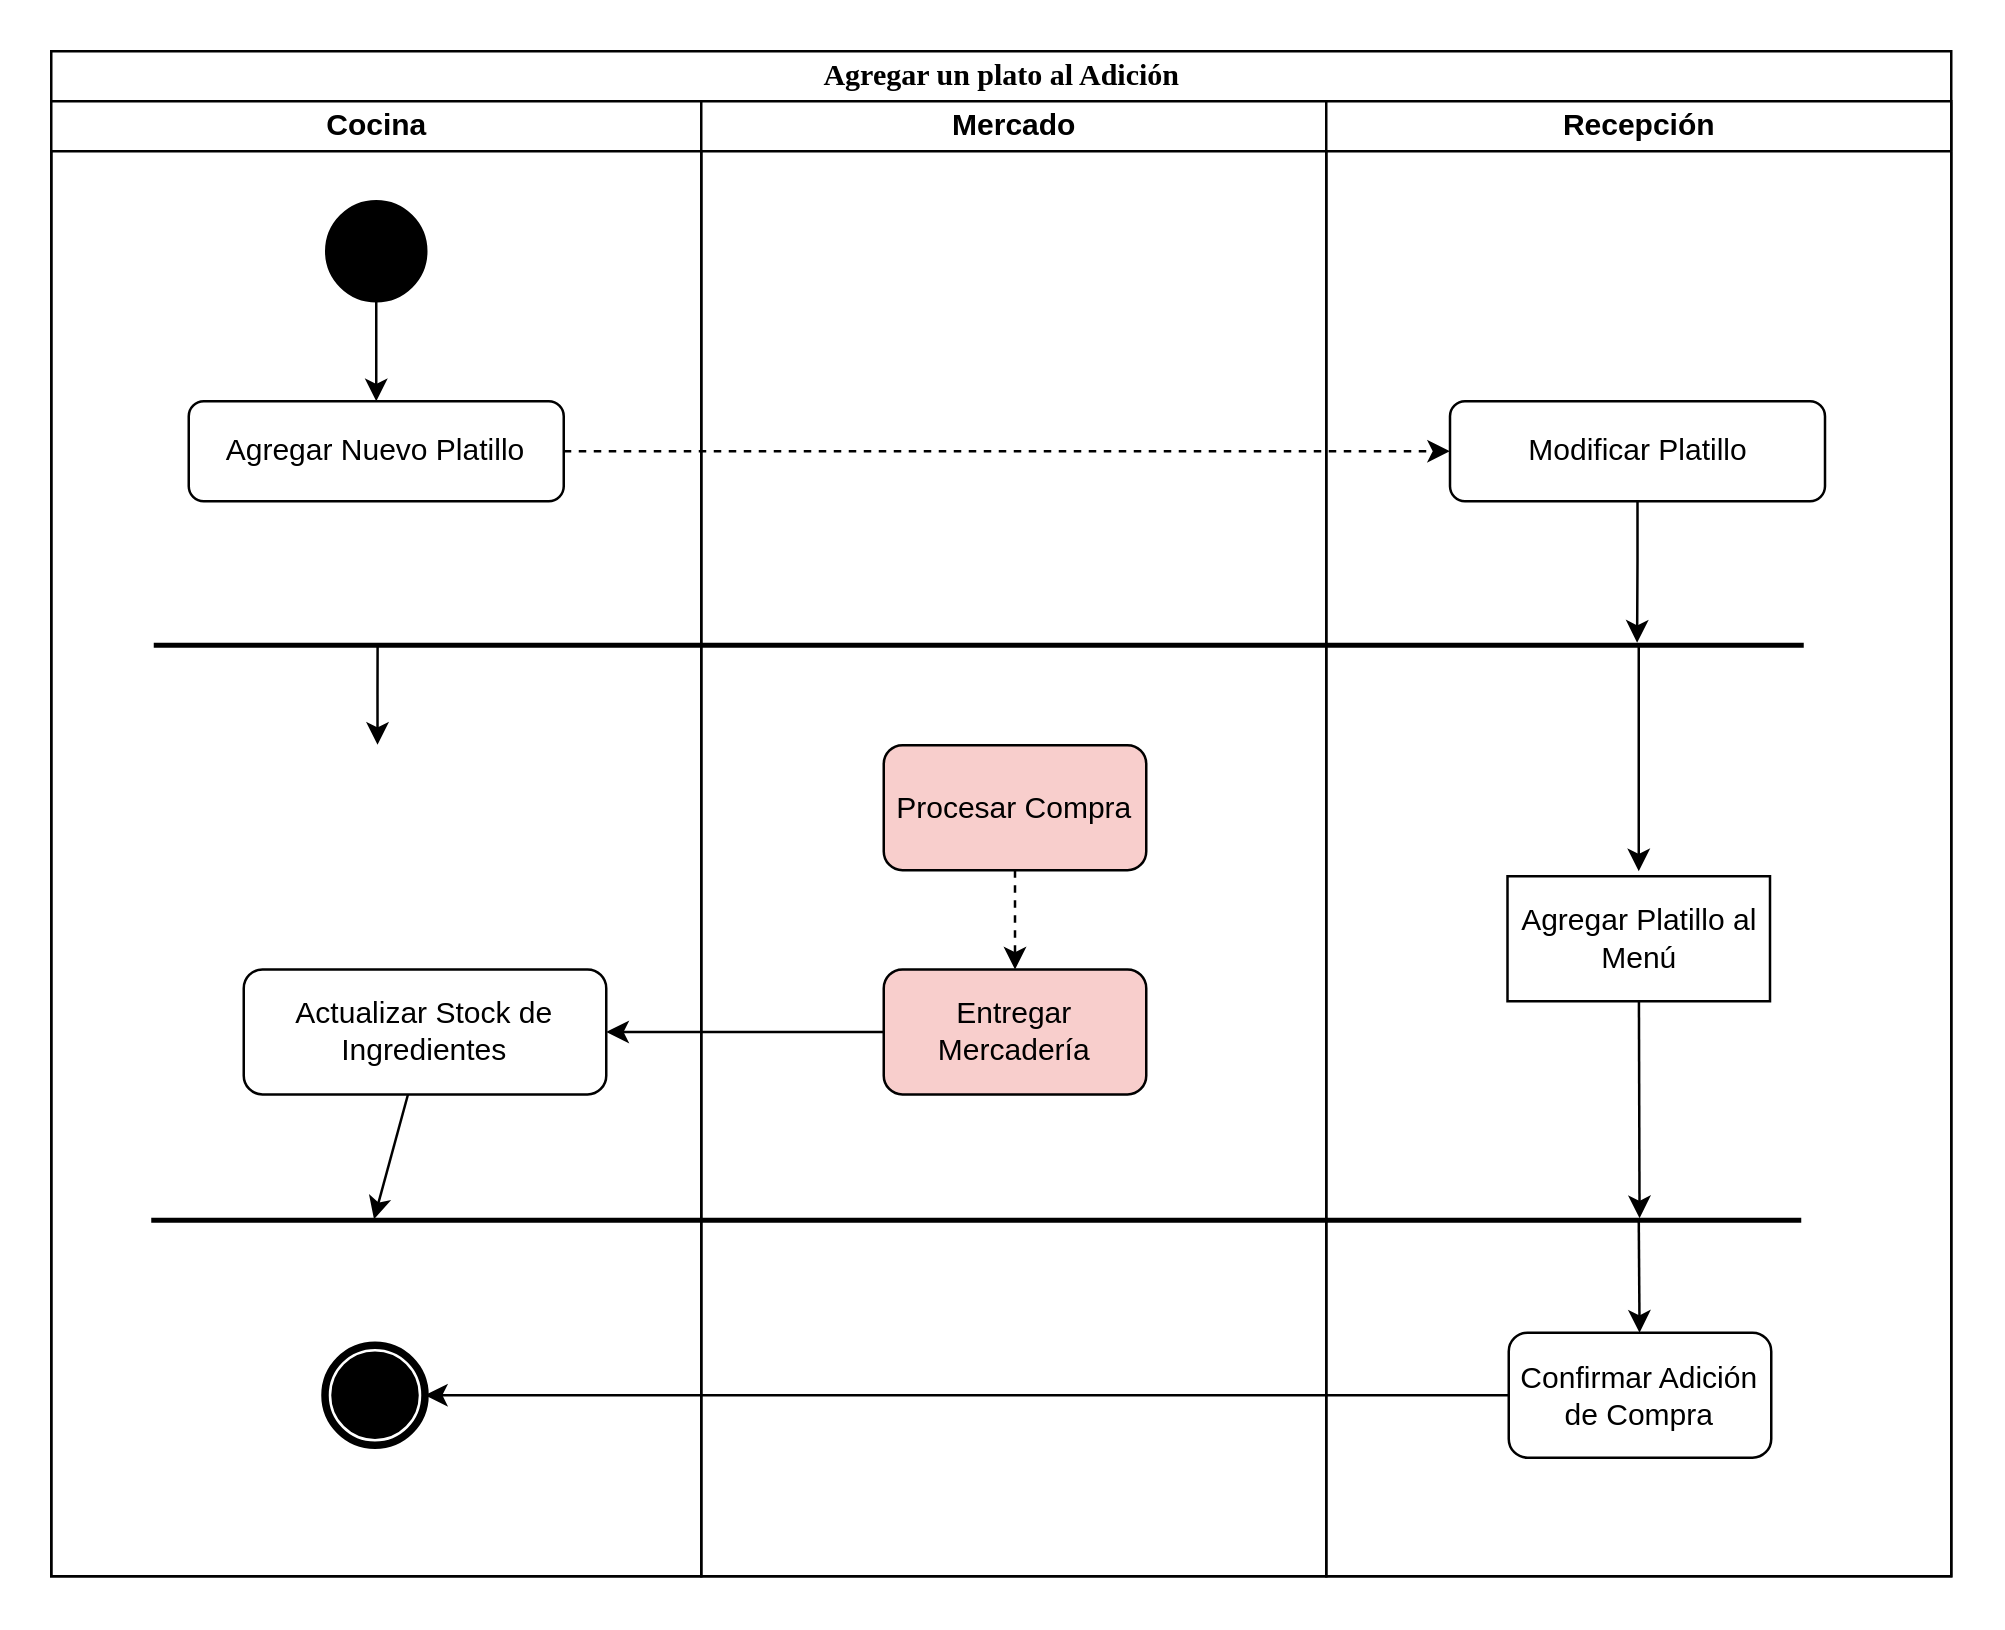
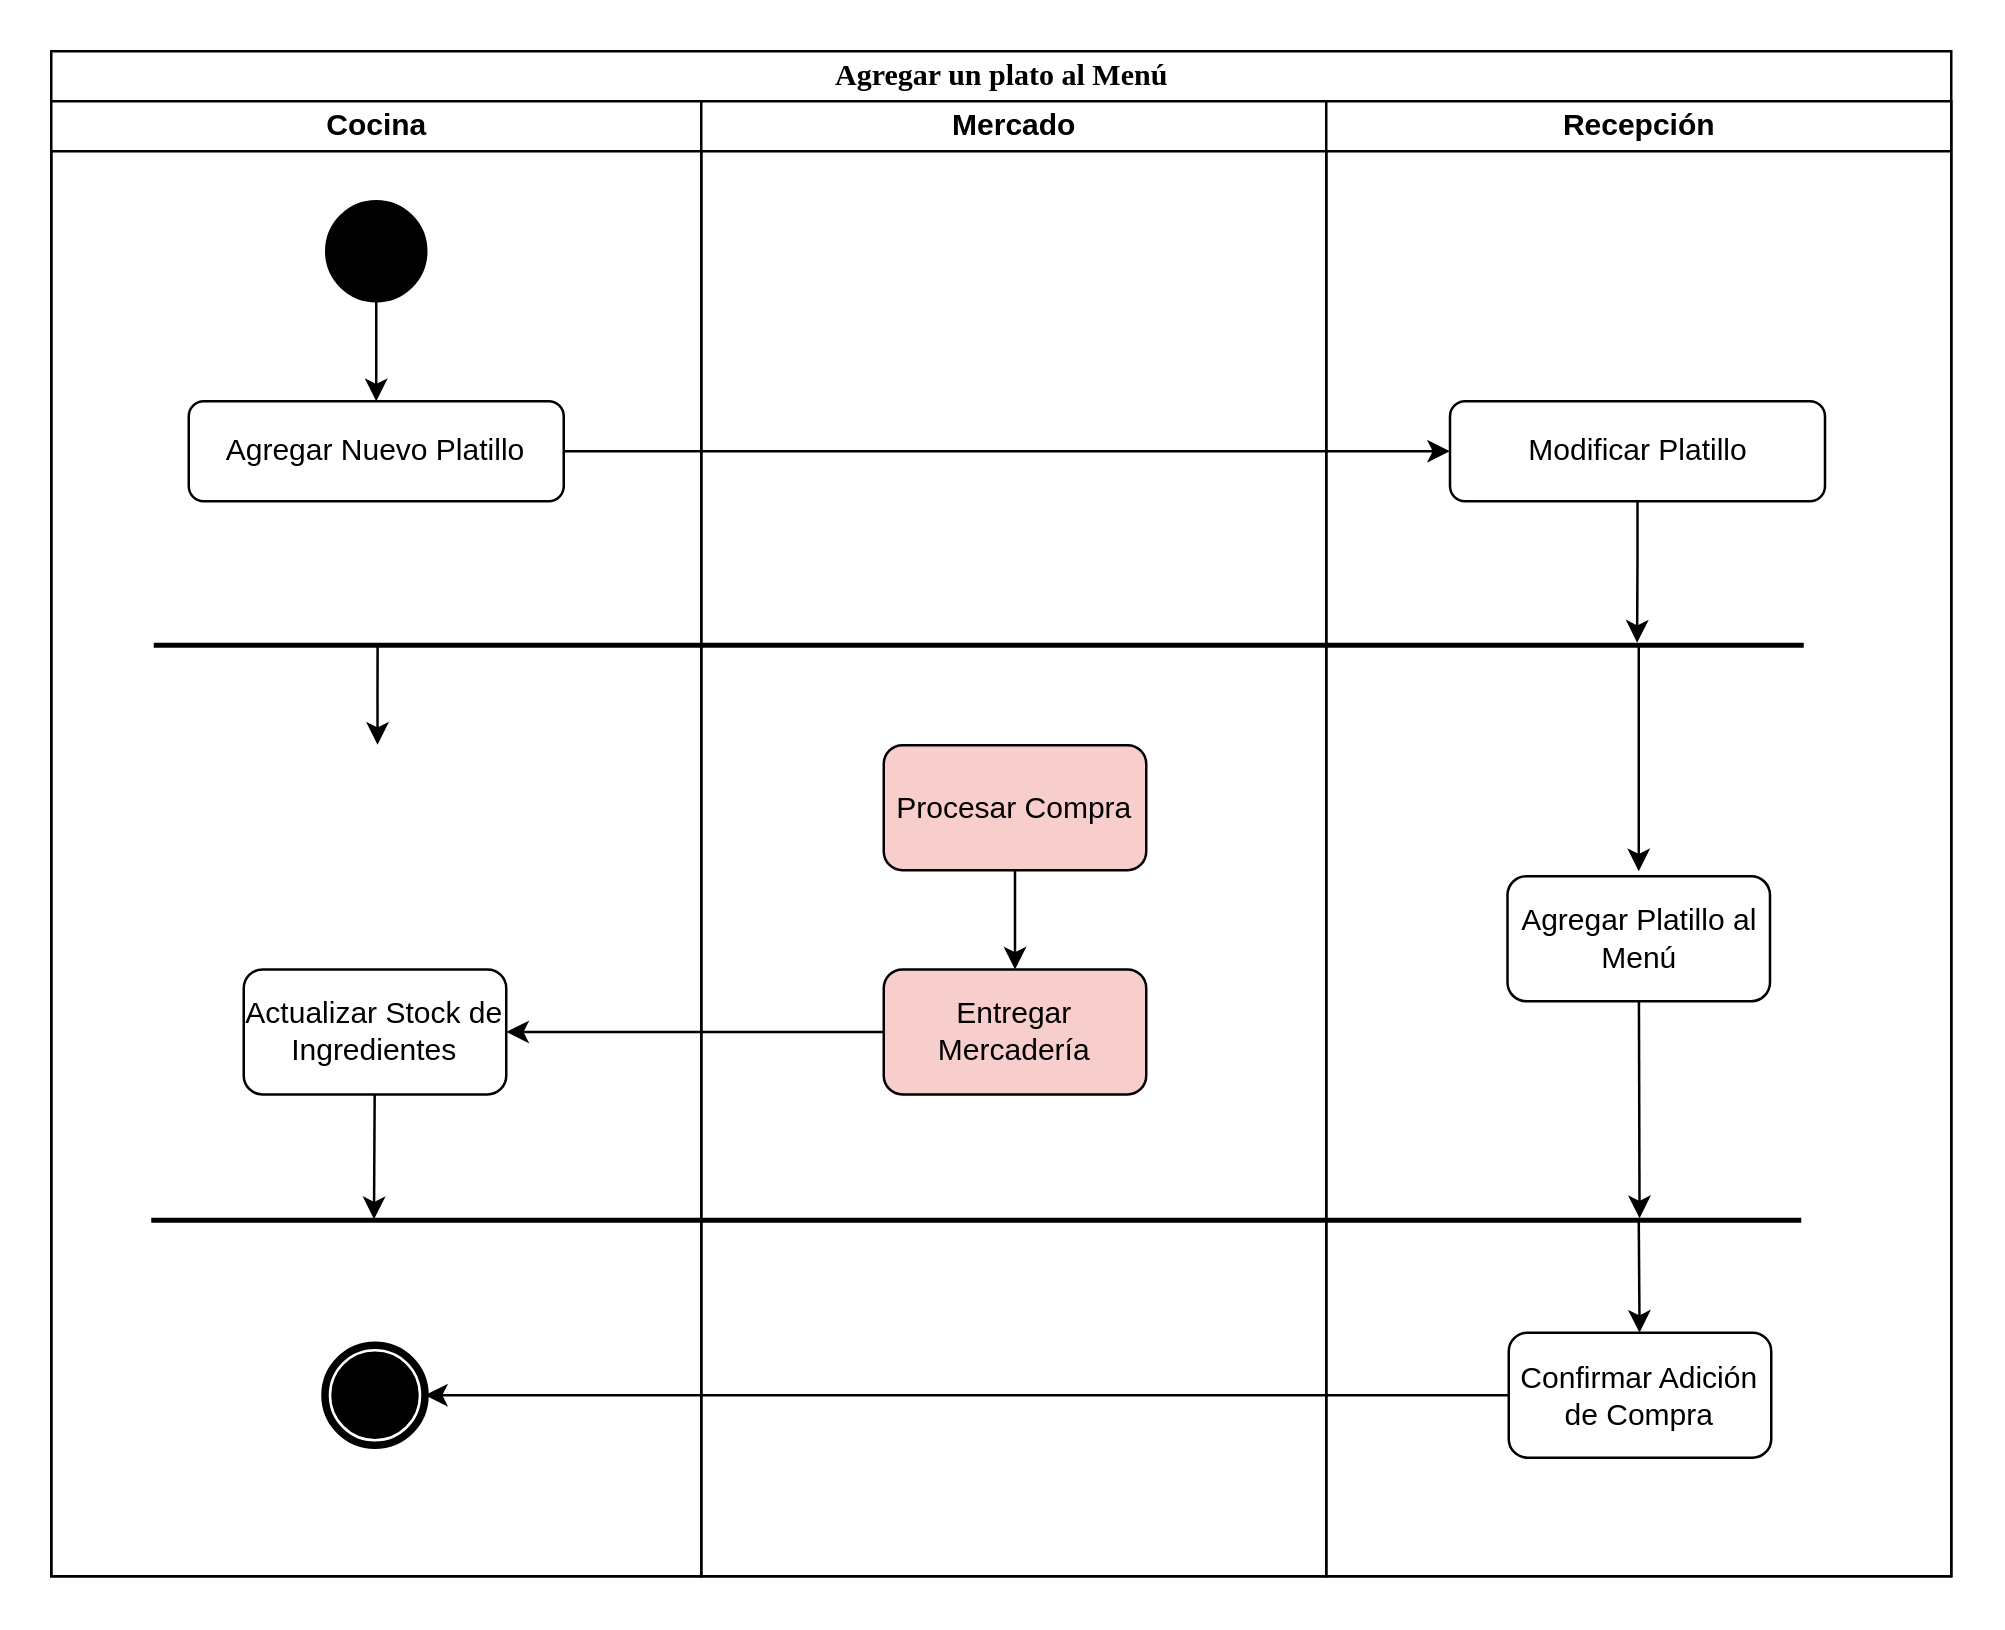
node "Agregar un plato al Adición": label "Agregar un plato al Adición" -> "Agregar un plato al Menú"
edge "Agregar Nuevo Platillo" -> "Modificar Platillo": style dashed -> solid
edge "Procesar Compra" -> "Entregar Mercadería": style dashed -> solid
node "Agregar Platillo al Menú": shape rectangle -> rounded rectangle
node "Actualizar Stock de Ingredientes": size 363x125 -> 263x125
